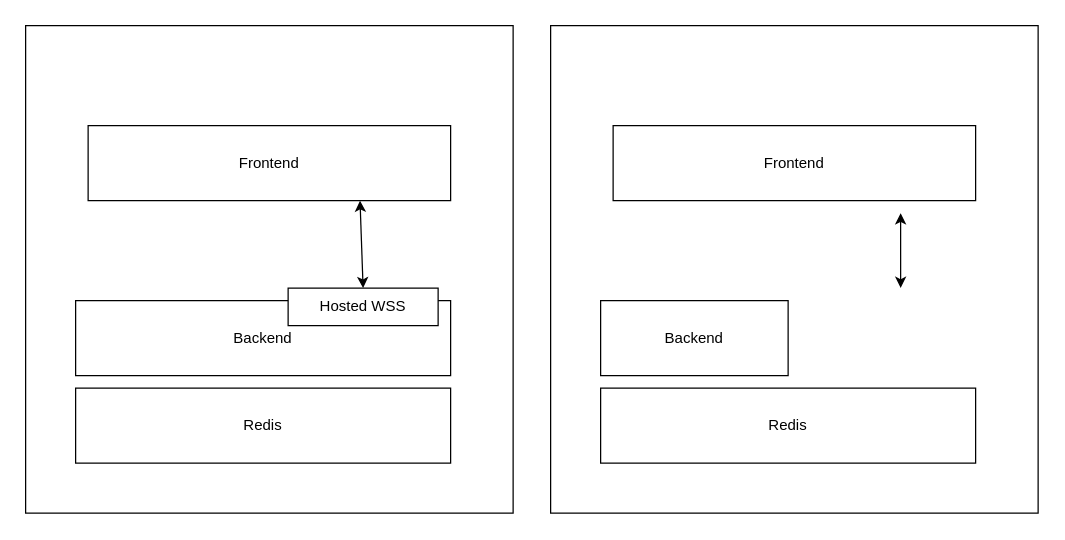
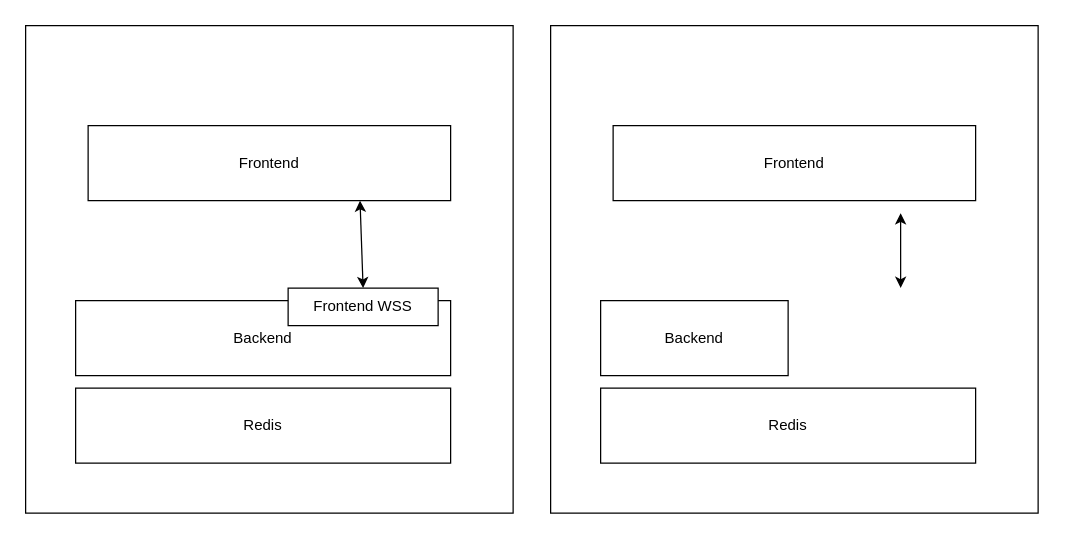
node "Hosted WSS": label "Hosted WSS" -> "Frontend WSS"
